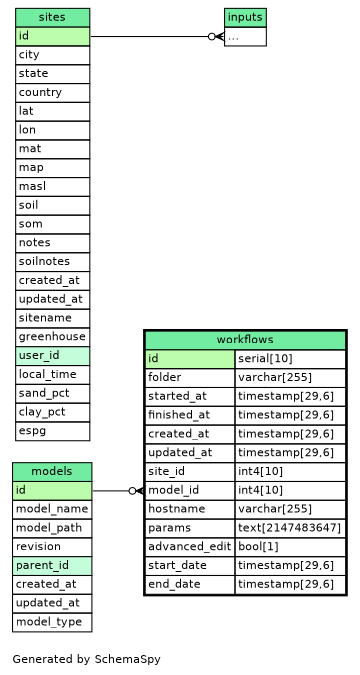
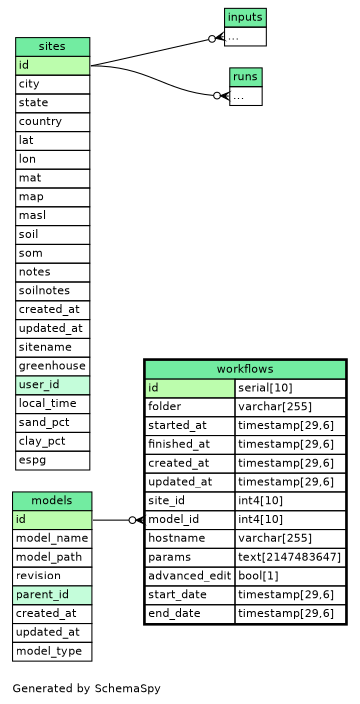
node "runs": added
